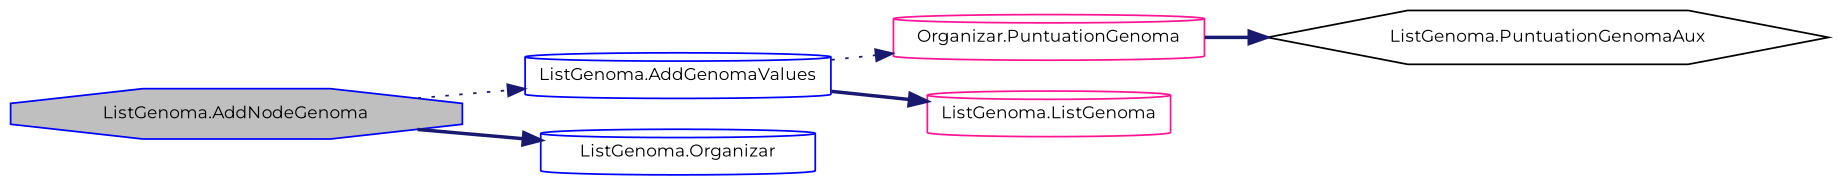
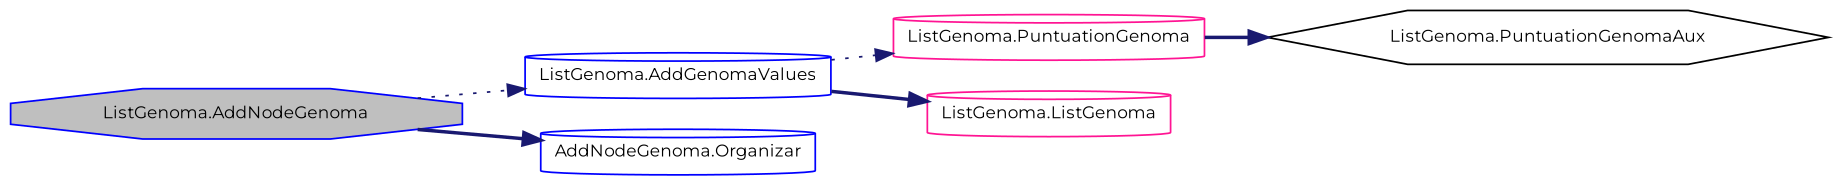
node "Organizar.PuntuationGenoma": label "Organizar.PuntuationGenoma" -> "ListGenoma.PuntuationGenoma"
node "ListGenoma.Organizar": label "ListGenoma.Organizar" -> "AddNodeGenoma.Organizar"
